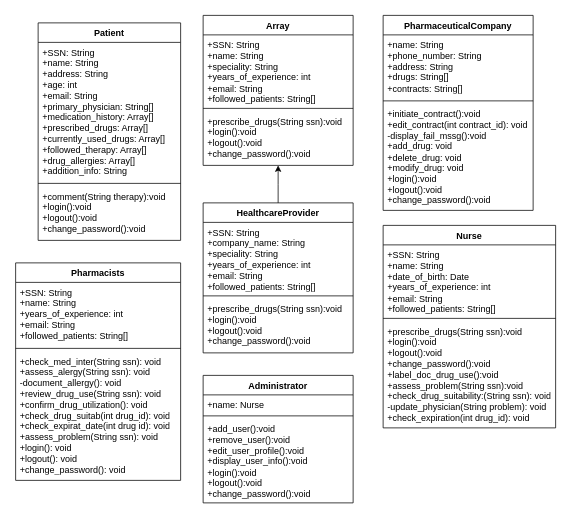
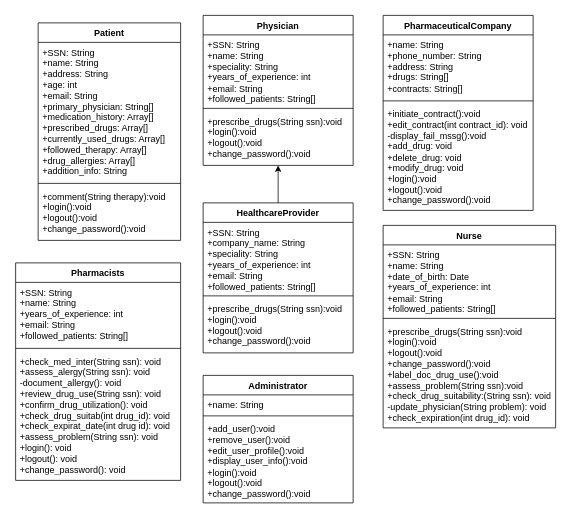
node "Array": label "Array" -> "Physician"
node "+name: Nurse": label "+name: Nurse" -> "+name: String"
